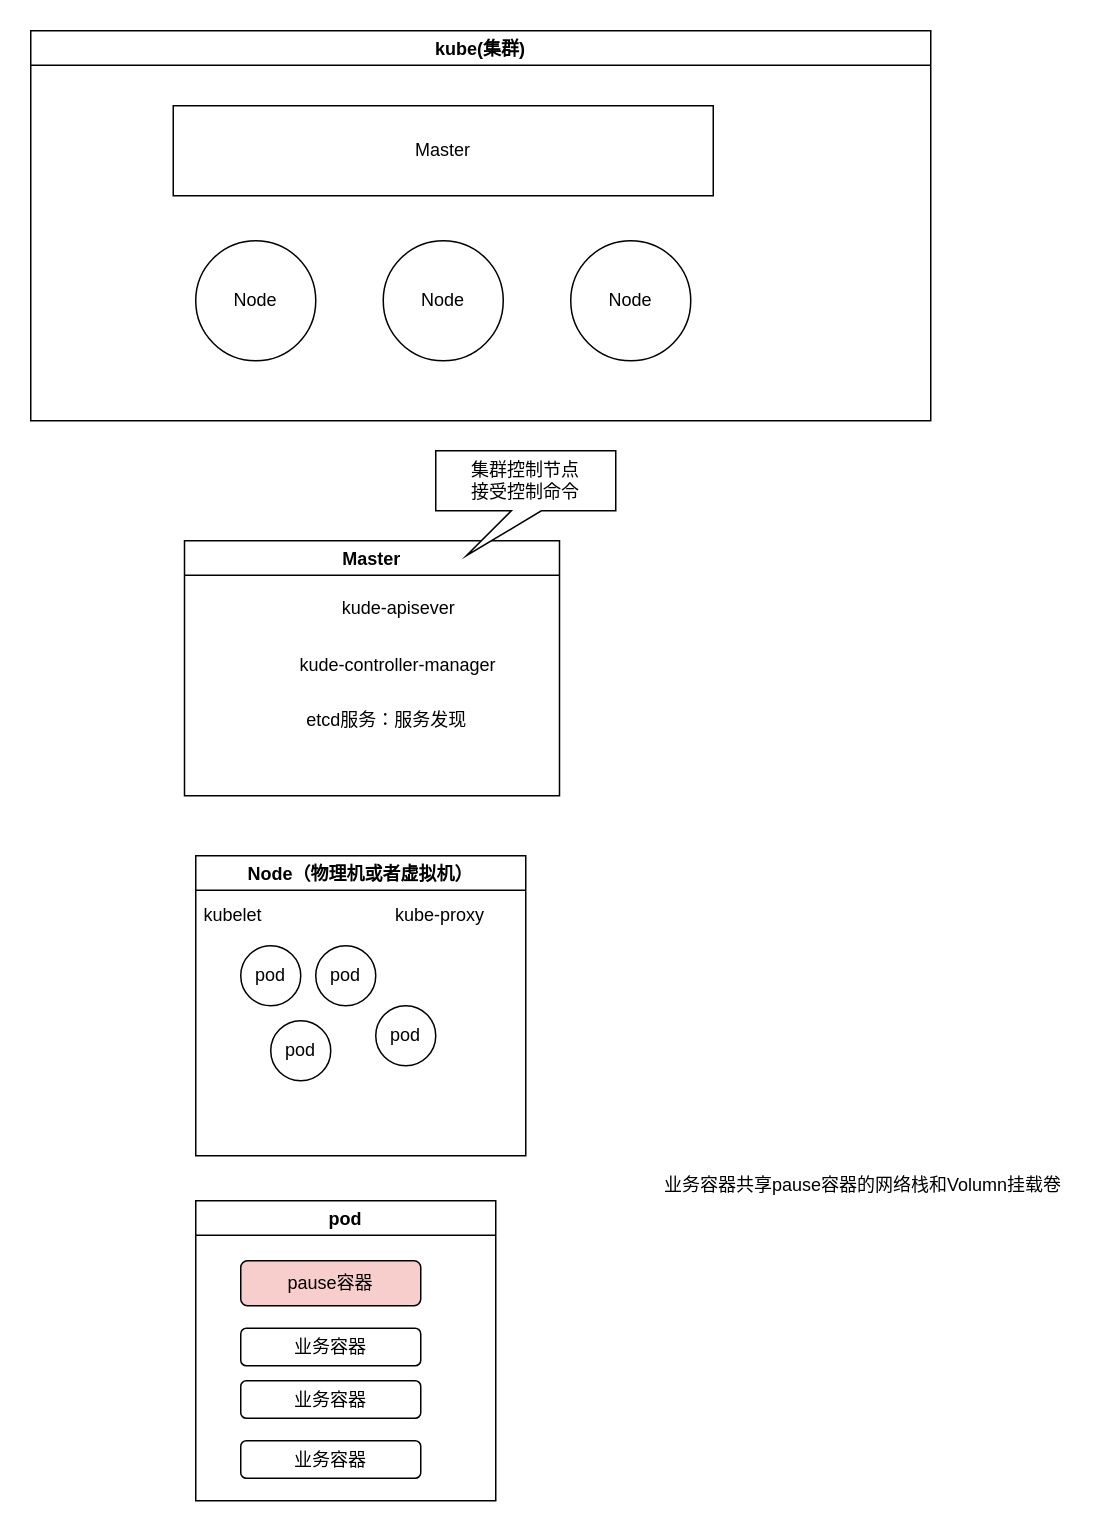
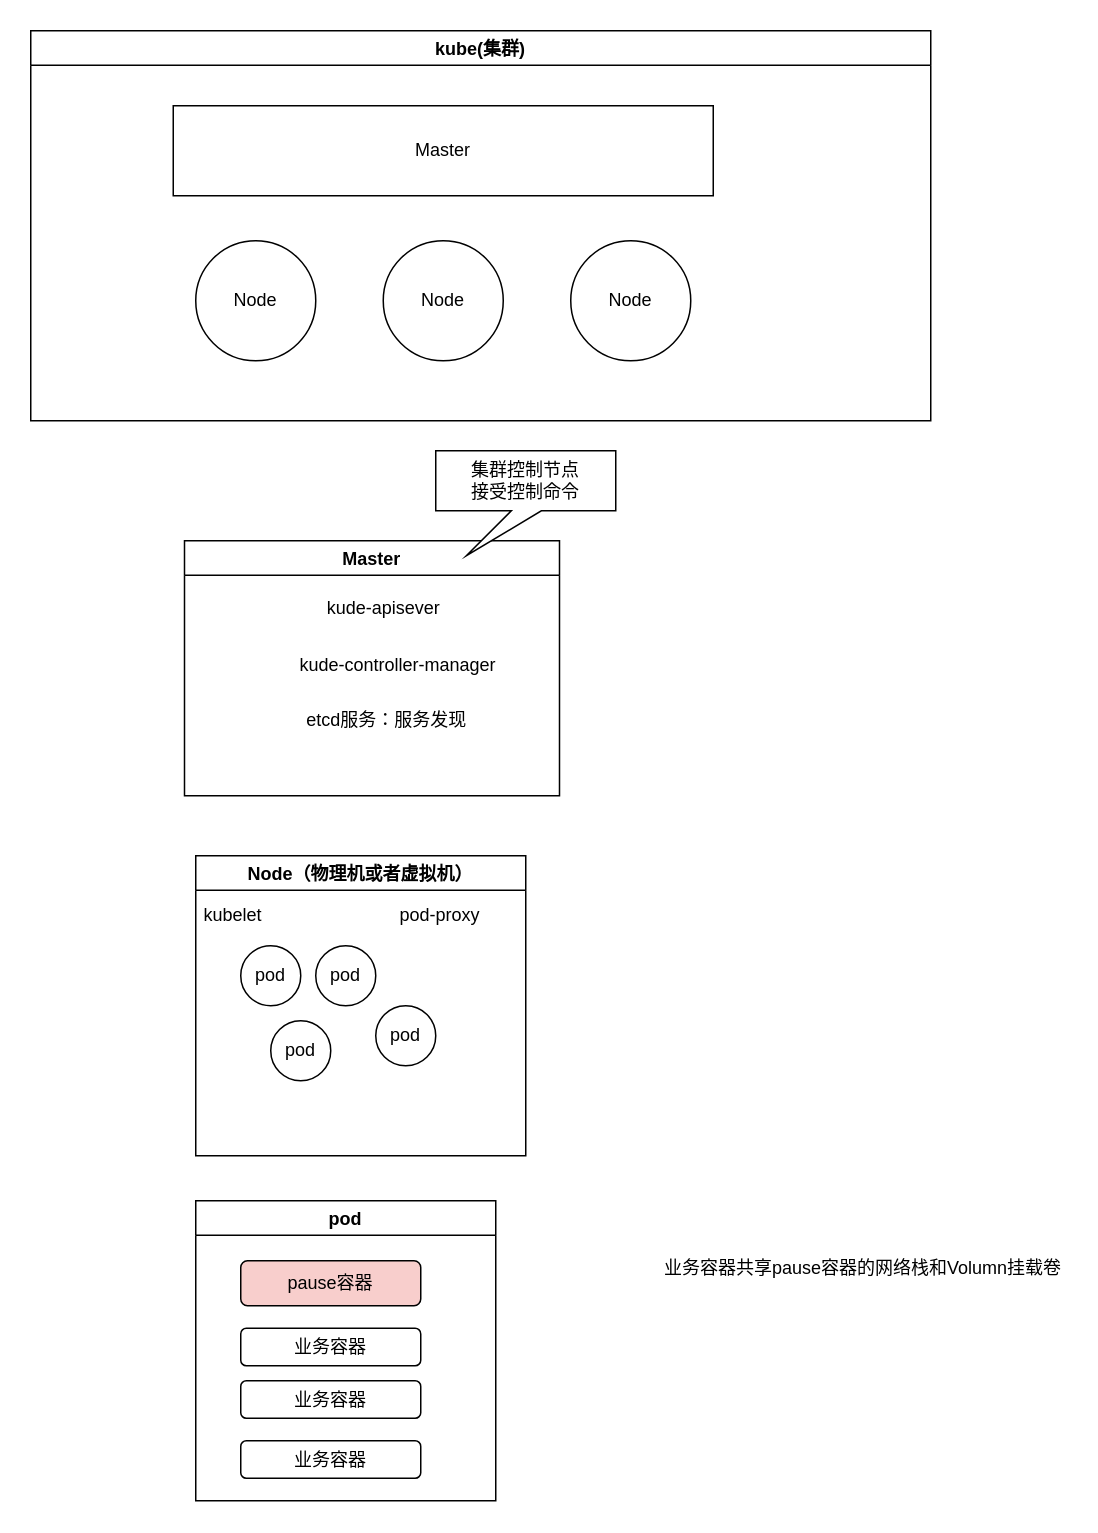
node "kude-apisever": moved (398, 608) -> (383, 608)
node "kube-proxy": label "kube-proxy" -> "pod-proxy"
node "业务容器共享pause容器的网络栈和Volumn挂载卷": moved (863, 1186) -> (863, 1268)
